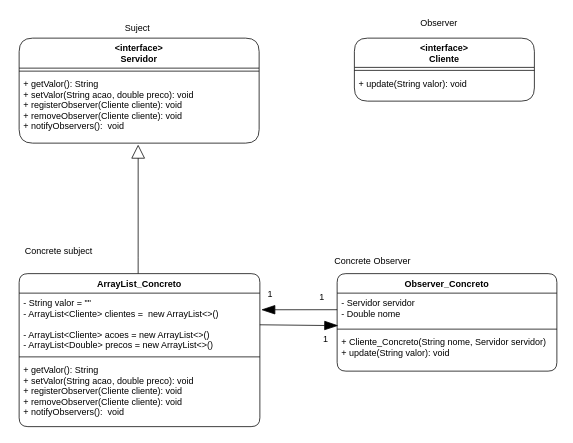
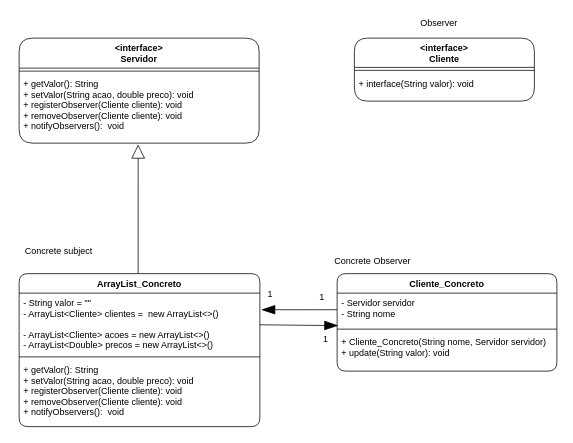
node "Suject": removed
node "+ update(String valor): void": label "+ update(String valor): void" -> "+ interface(String valor): void"
node "Observer_Concreto": label "Observer_Concreto" -> "Cliente_Concreto"
node "- Servidor servidor - Double nome": label "- Servidor servidor - Double nome" -> "- Servidor servidor - String nome"
